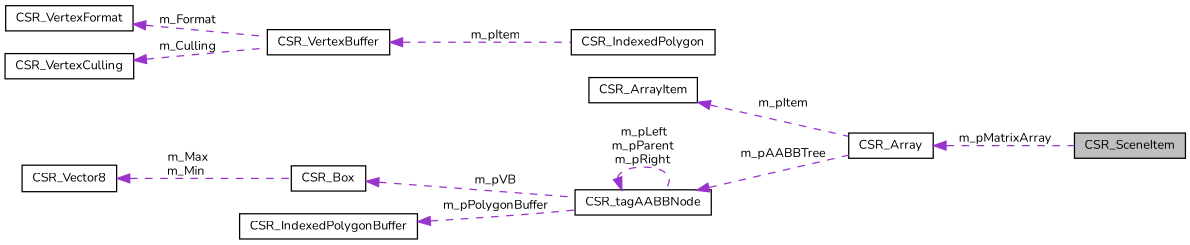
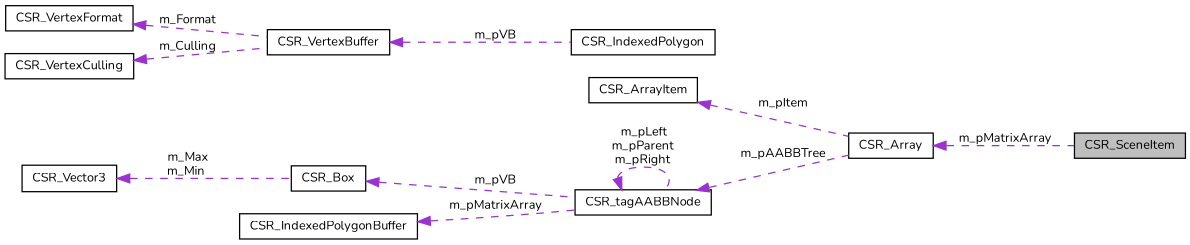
edge "CSR_IndexedPolygon" -> "CSR_VertexBuffer": label " m_pItem" -> " m_pVB"
node "CSR_Vector8": label "CSR_Vector8" -> "CSR_Vector3"
edge "CSR_tagAABBNode" -> "CSR_IndexedPolygonBuffer": label " m_pPolygonBuffer" -> " m_pMatrixArray"
